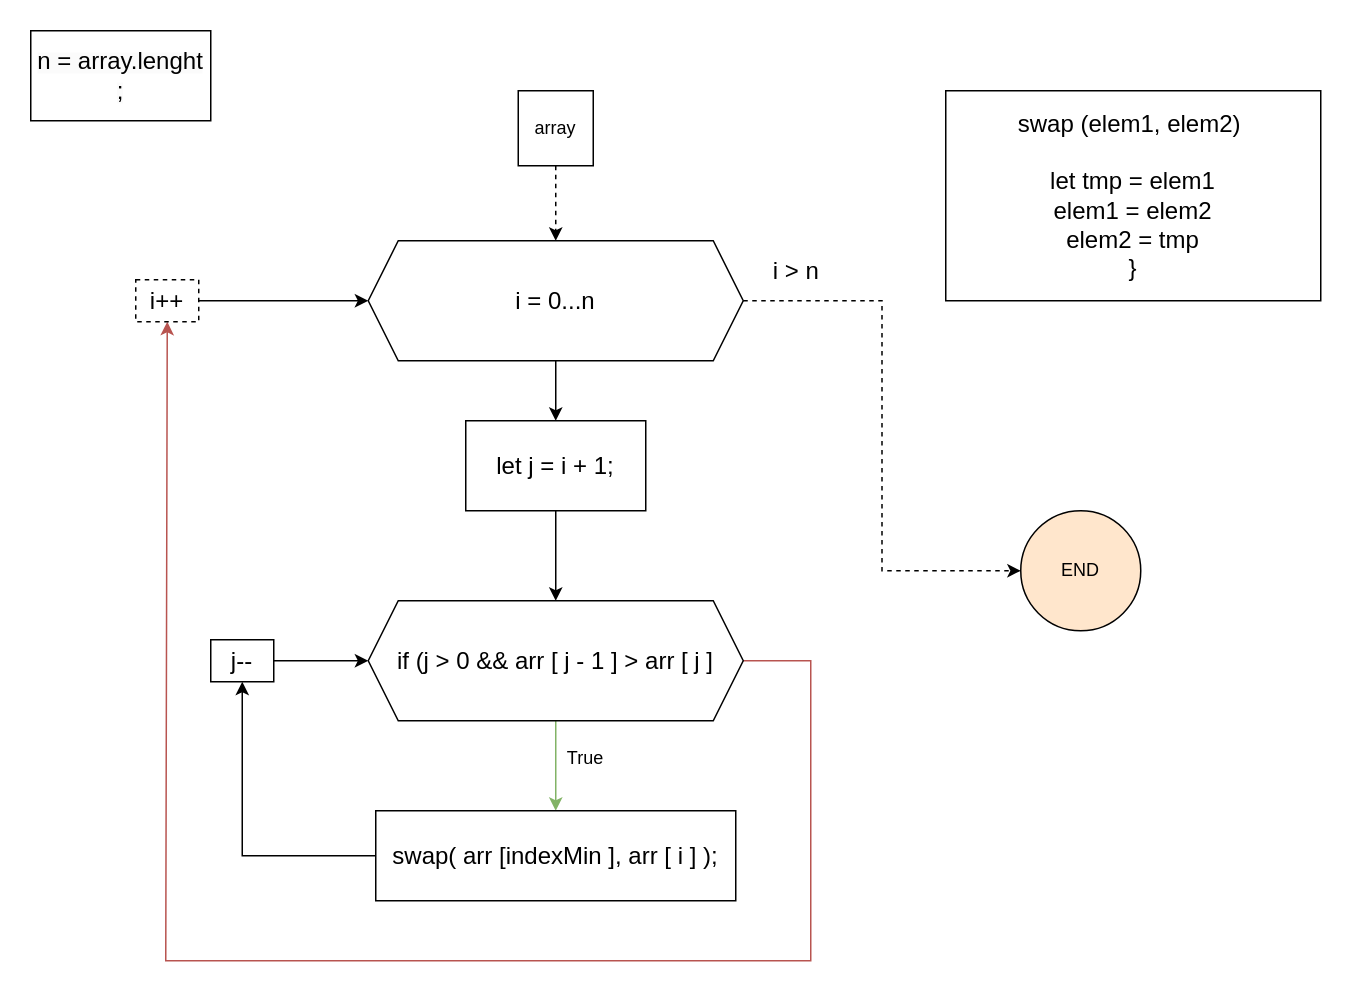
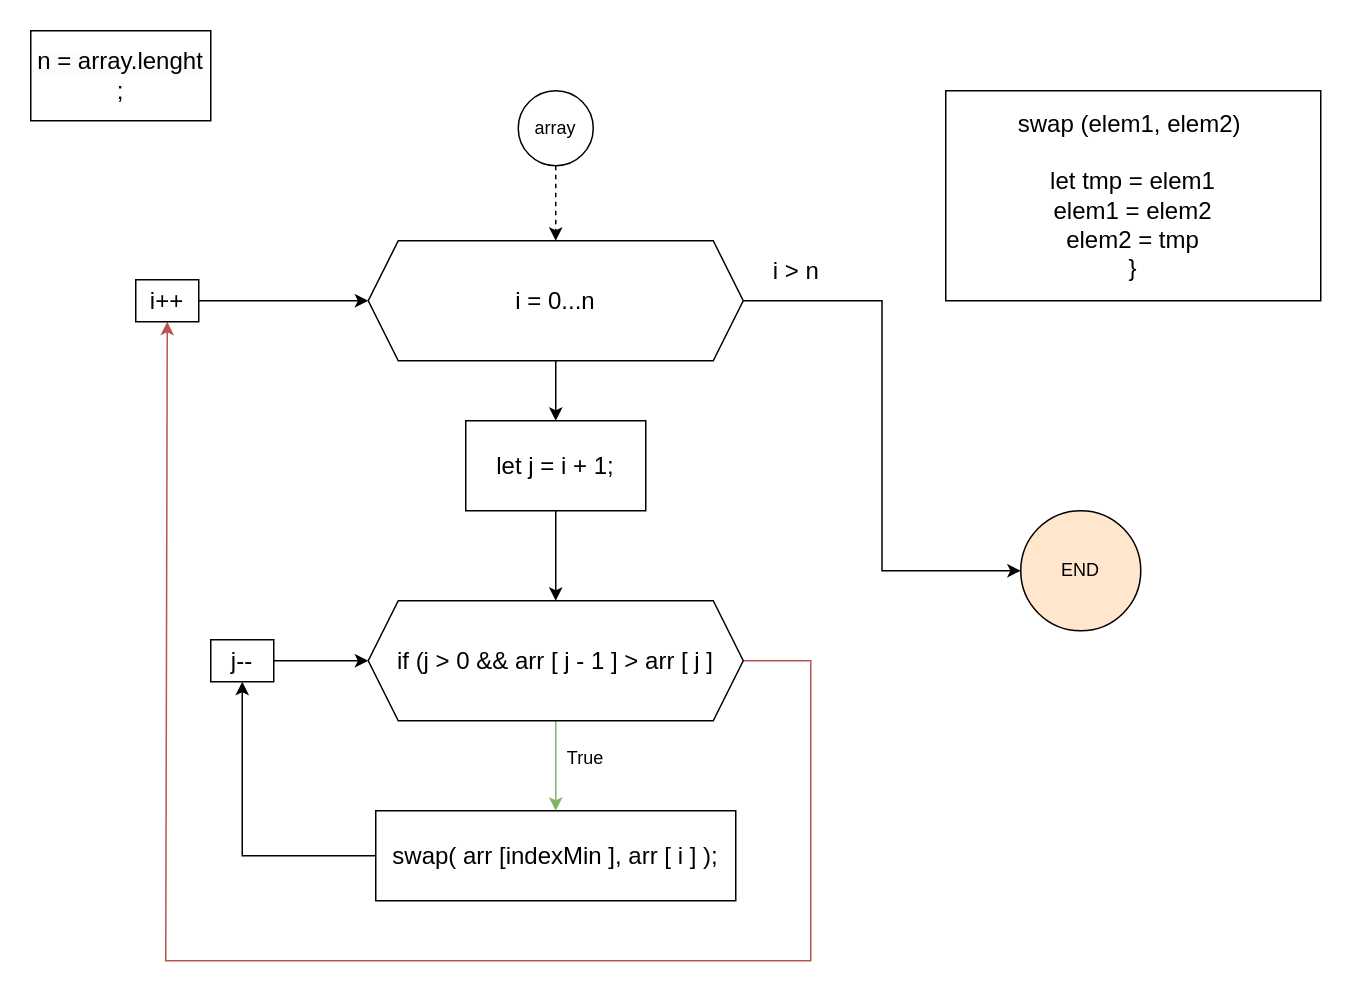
node "array": shape rectangle -> ellipse
node "i++": style dashed -> solid
edge "i = 0...n" -> "END": style dashed -> solid
